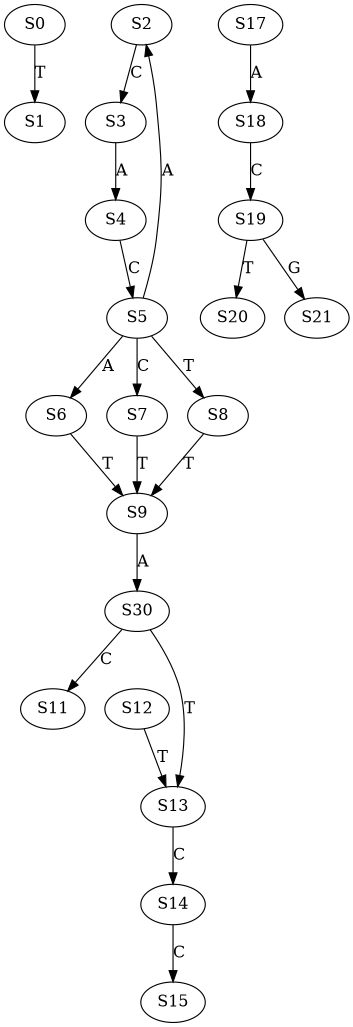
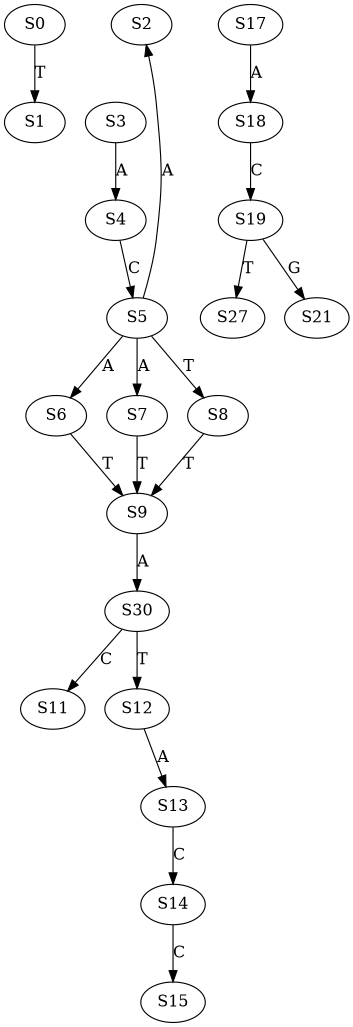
edge "S2" -> "S3": removed, label "C"
node "S20": label "S20" -> "S27"
edge "S5" -> "S7": label "C" -> "A"
edge "S30" -> "S13": now "S30" -> "S12"
edge "S12" -> "S13": label "T" -> "A"
